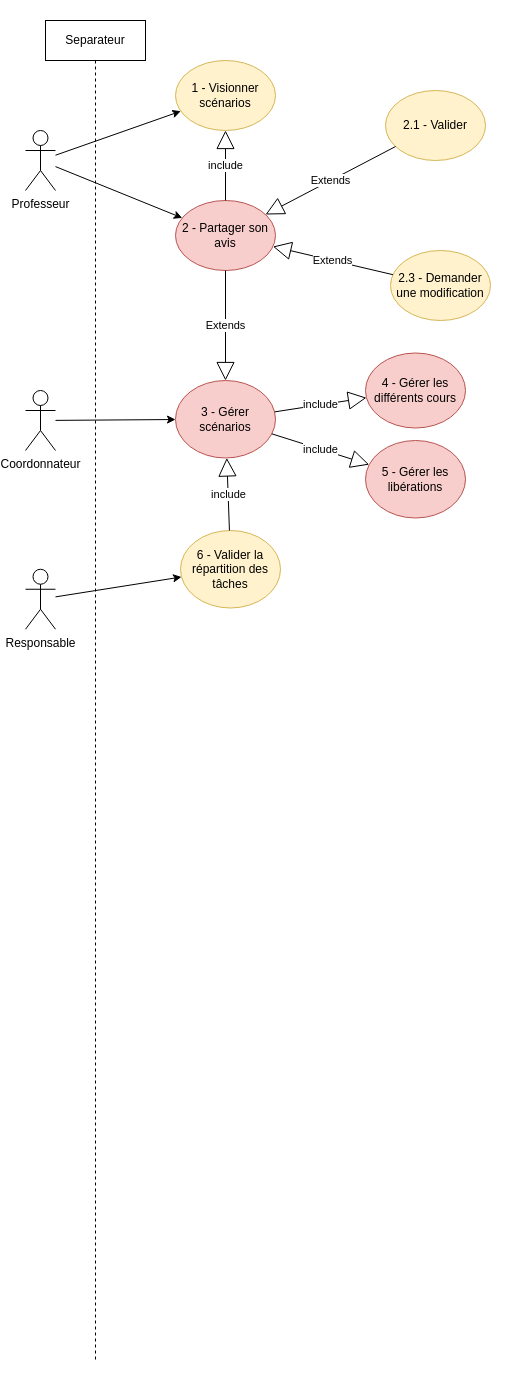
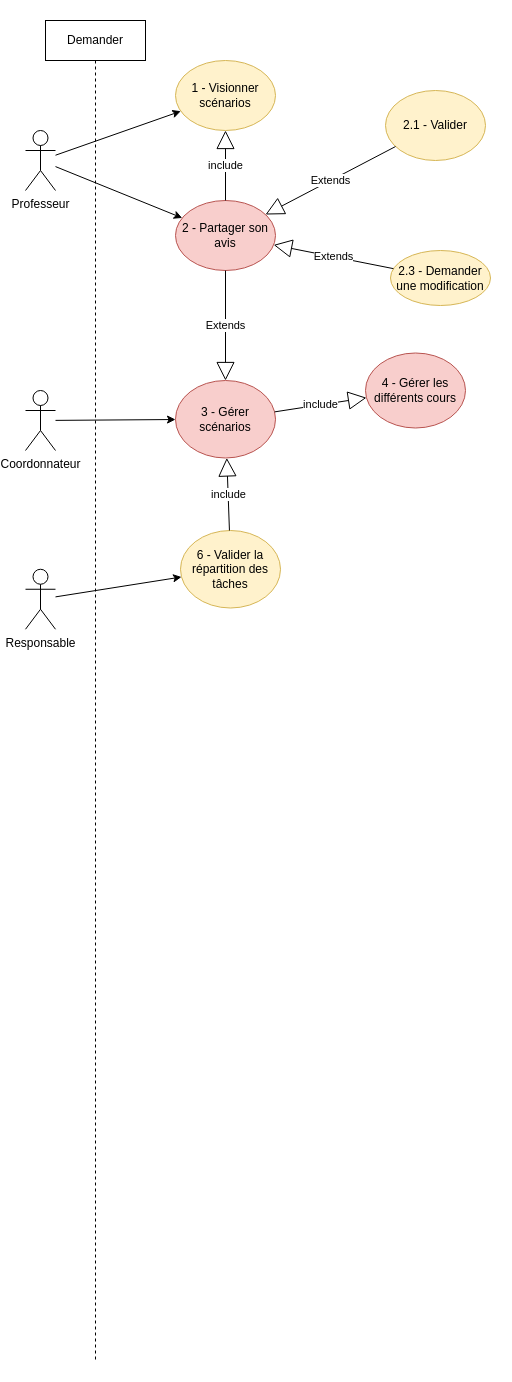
node "Separateur": label "Separateur" -> "Demander"
node "2.3 - Demander une modification": size 100x70 -> 100x55
edge "3 - Gérer scénarios" -> "5 - Gérer les libérations": removed, label "include"
node "5 - Gérer les libérations": removed
